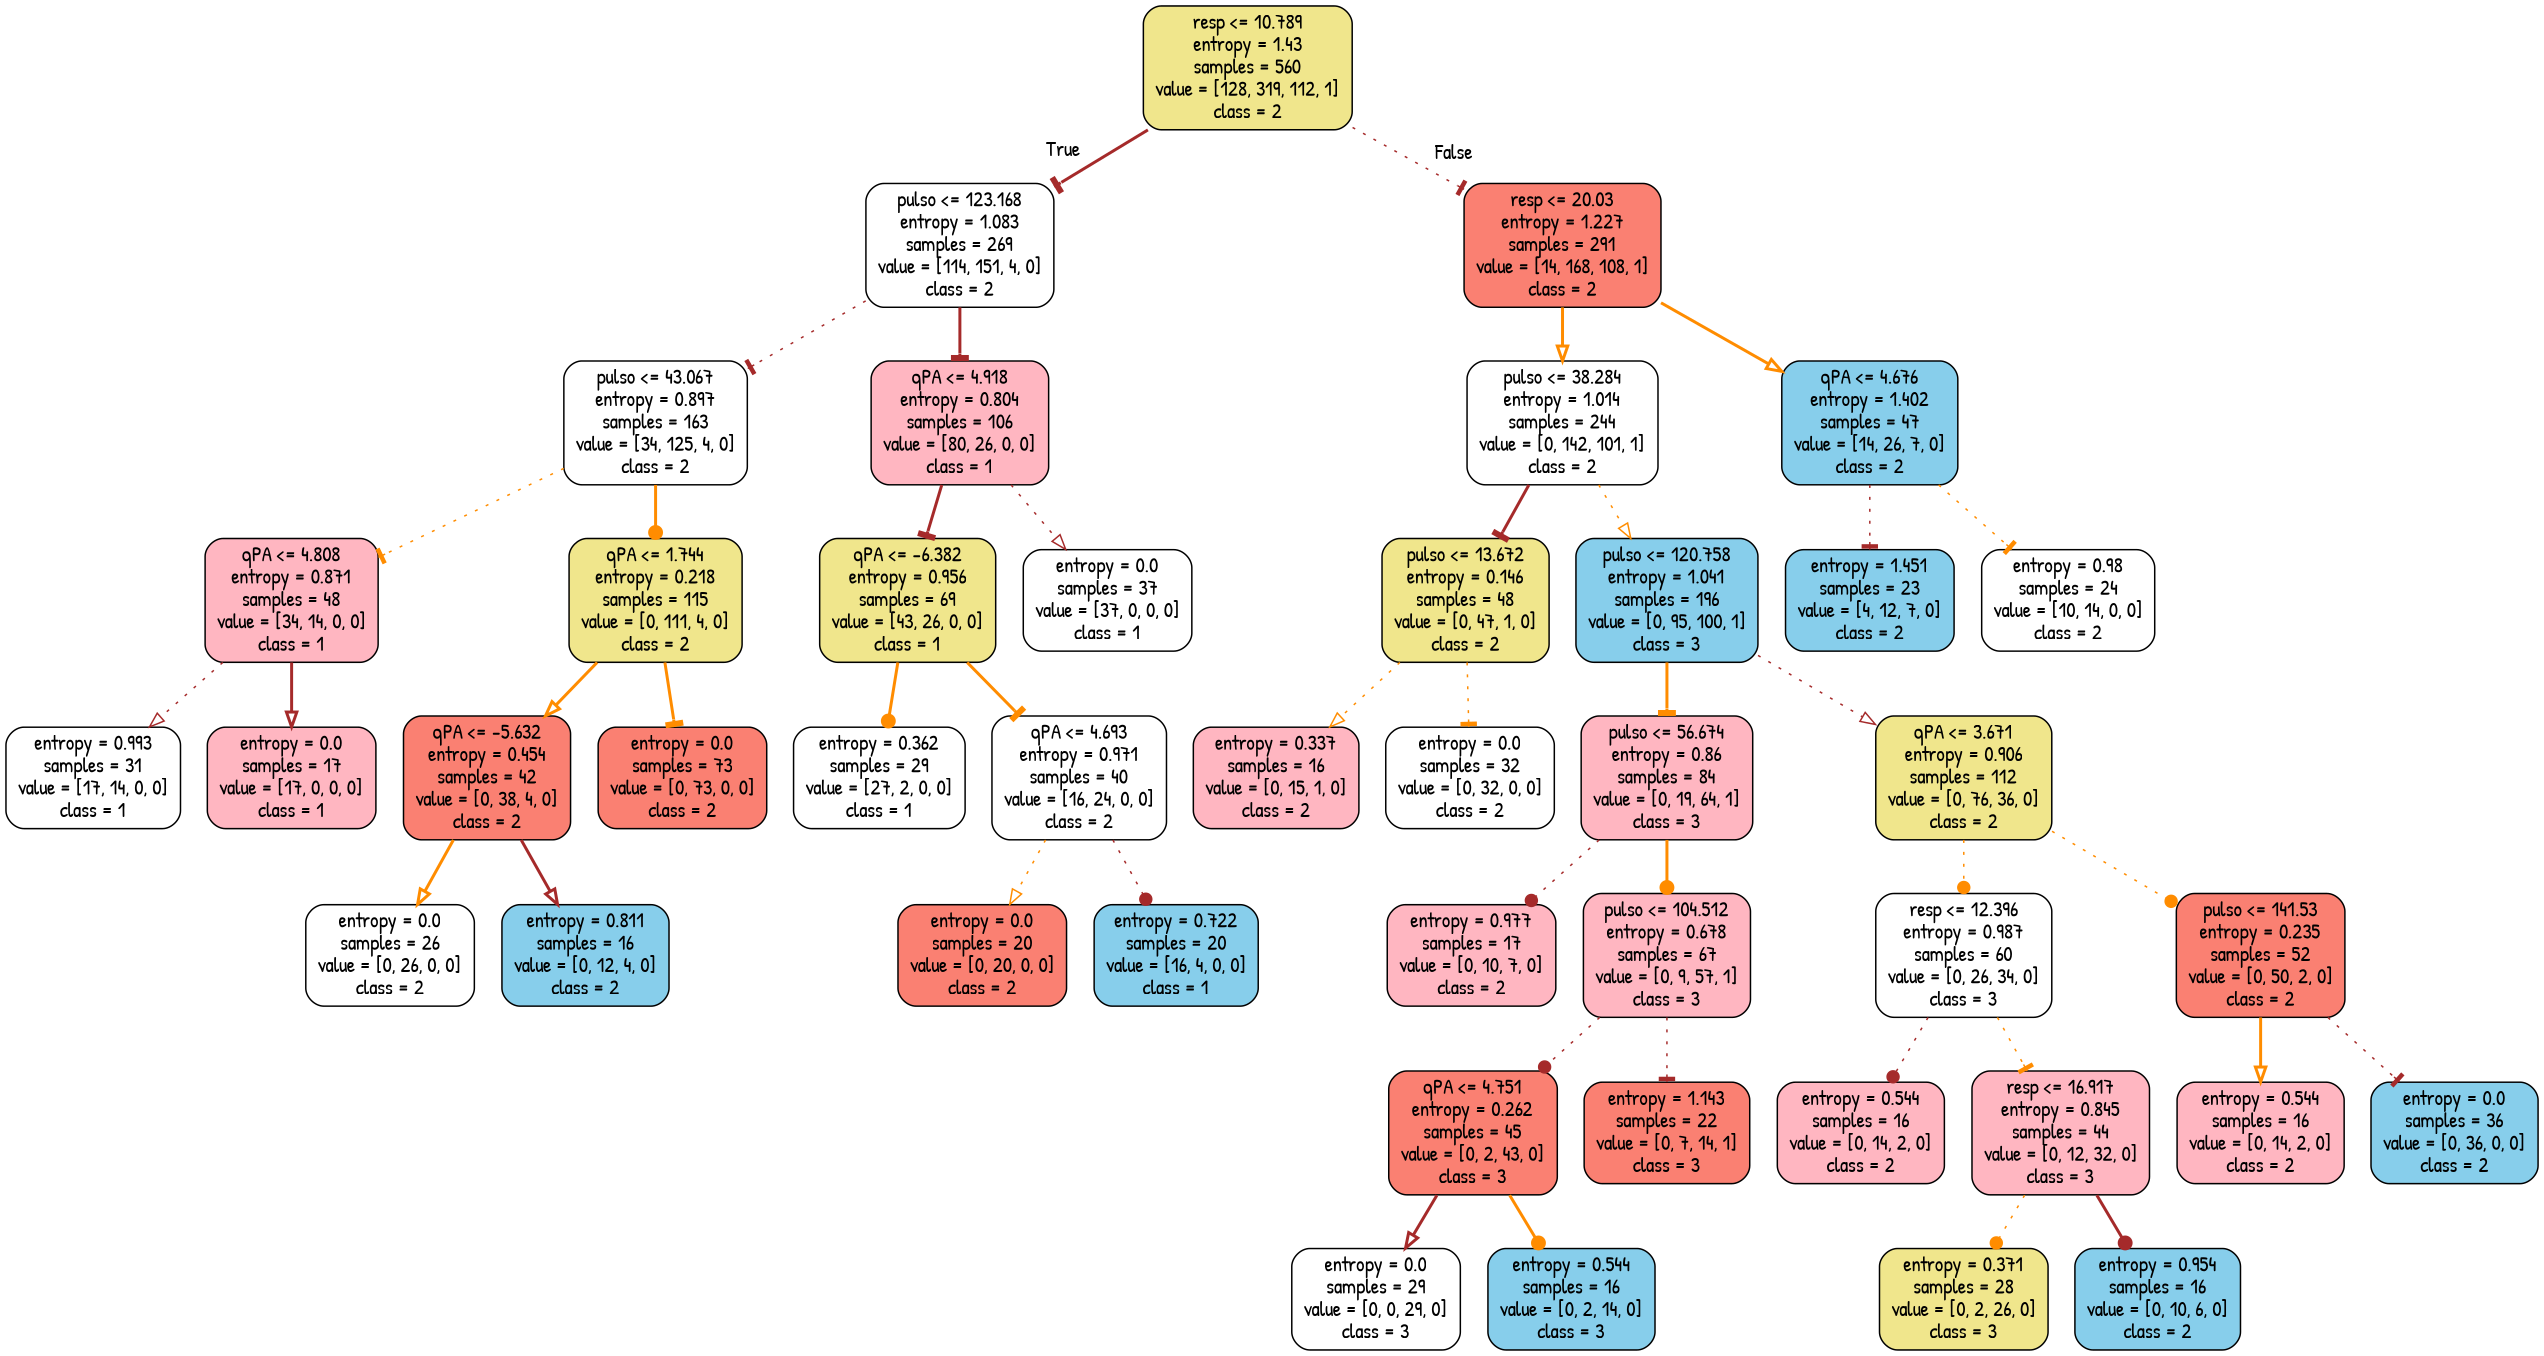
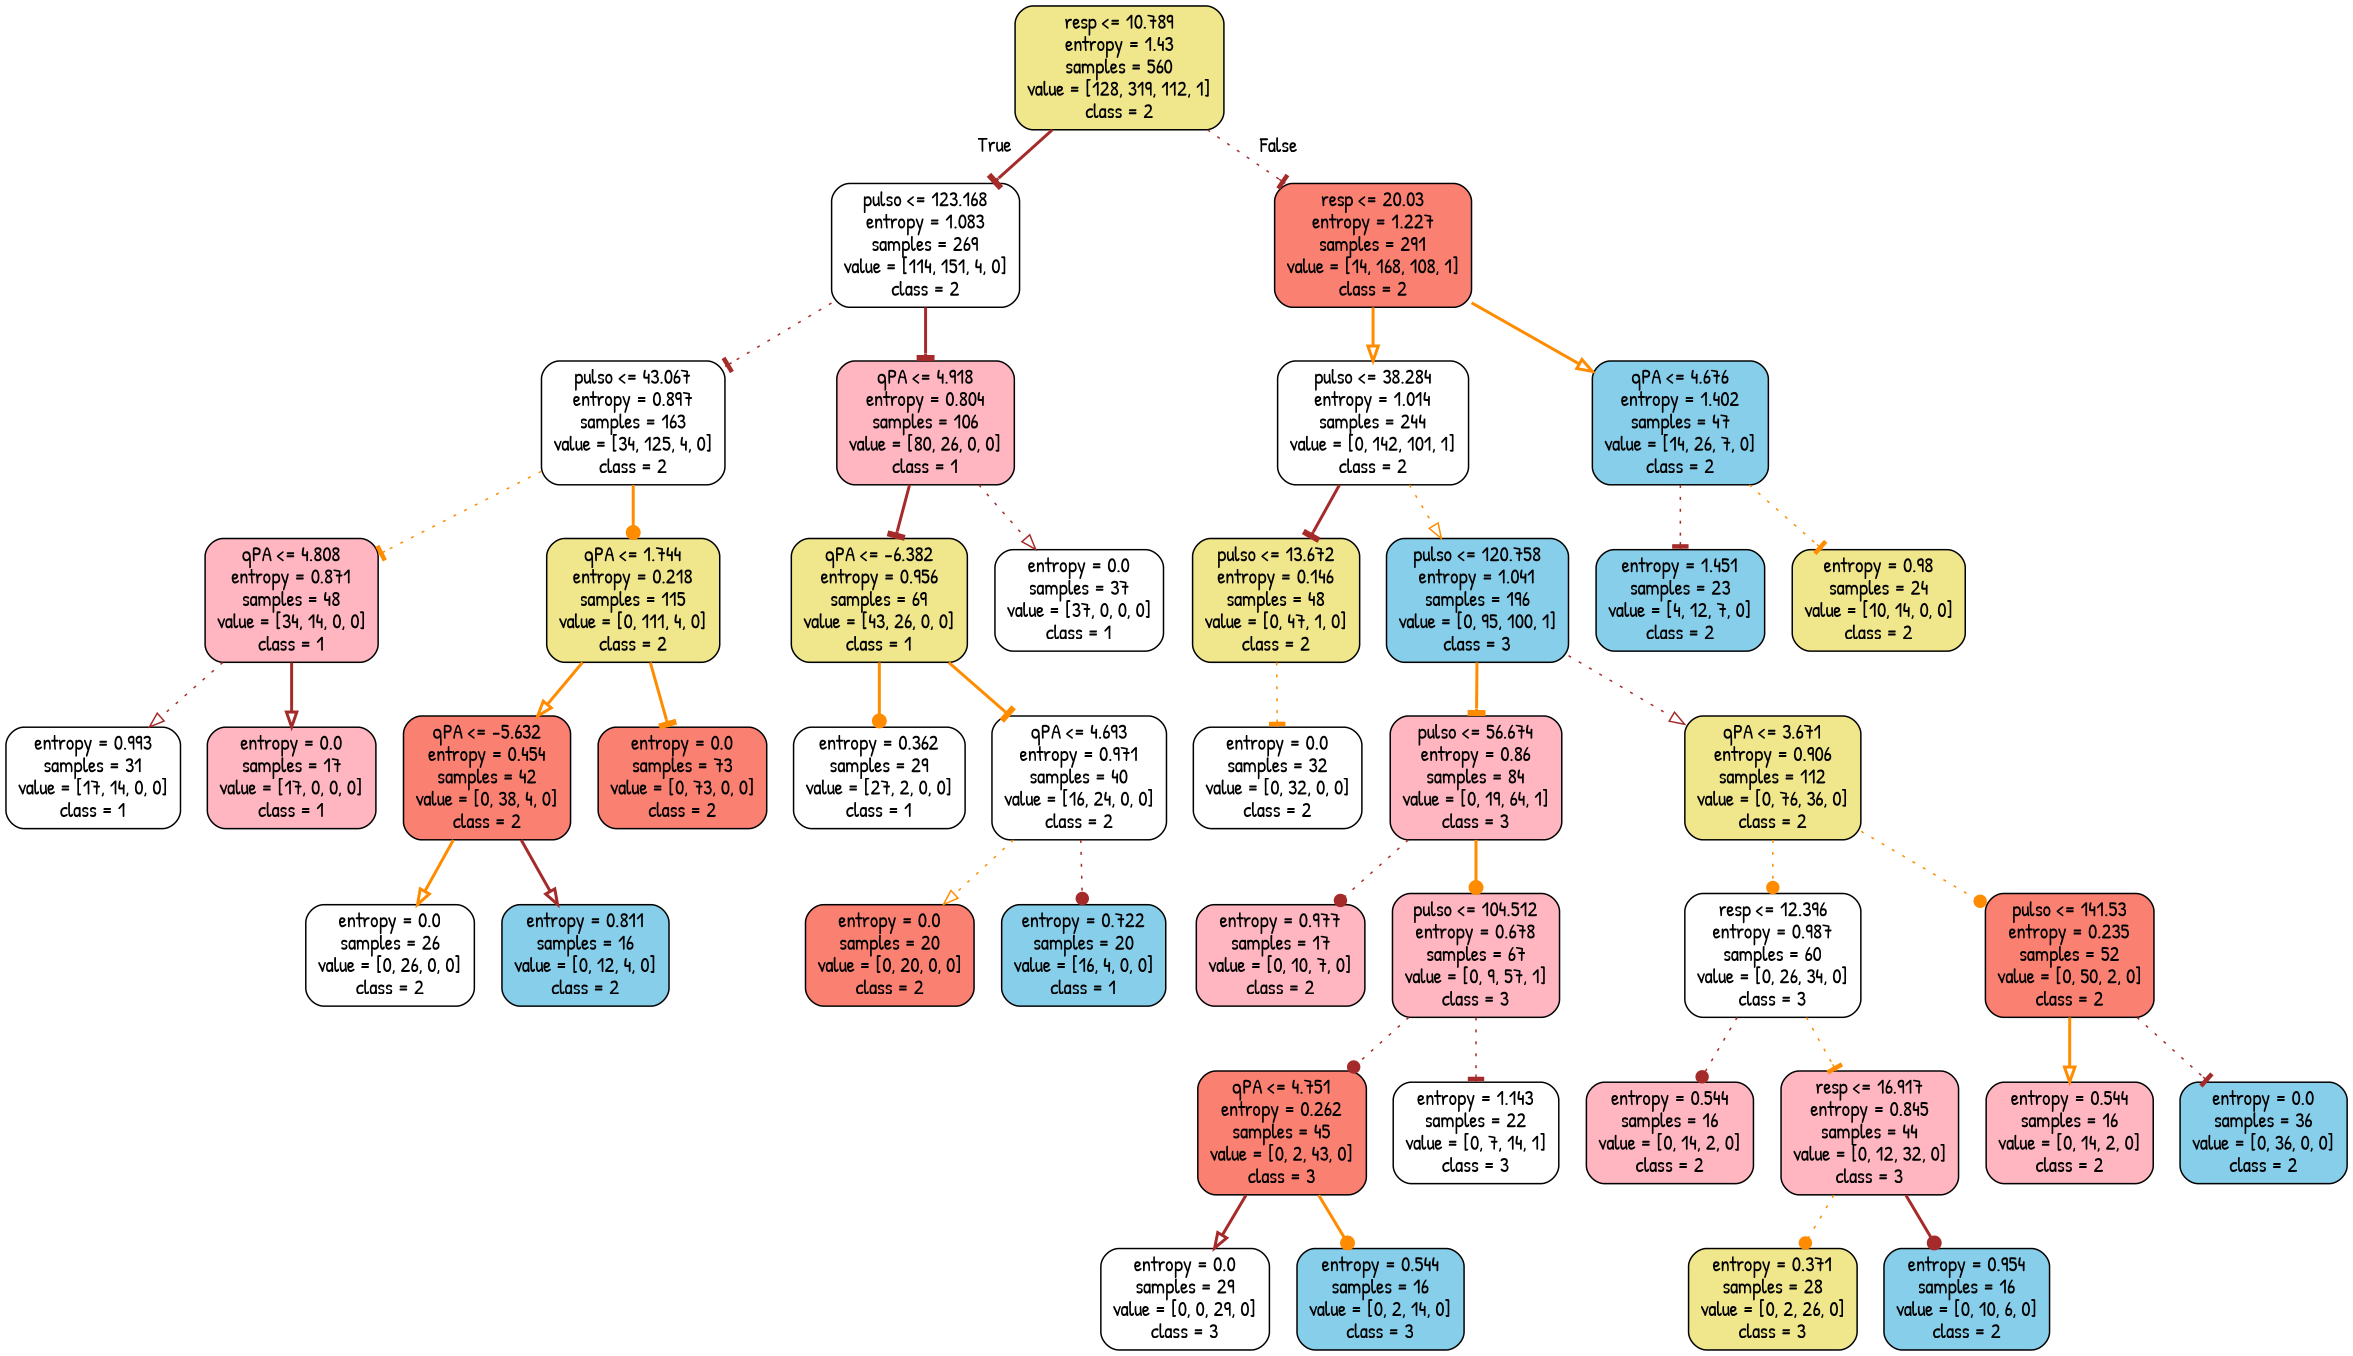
node "entropy = 0.98 samples = 24 value = [10, 14, 0, 0] class = 2": fillcolor white -> khaki
node "entropy = 0.337 samples = 16 value = [0, 15, 1, 0] class = 2": removed
node "entropy = 1.143 samples = 22 value = [0, 7, 14, 1] class = 3": fillcolor salmon -> white
